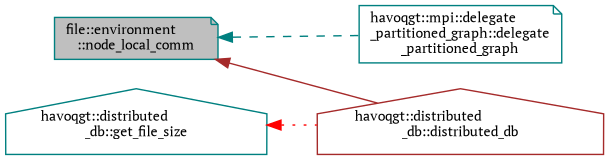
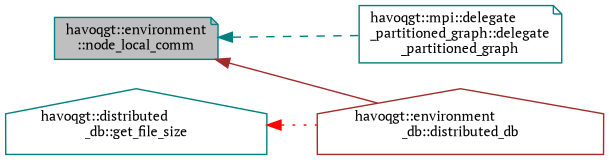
node "file::environment ::node_local_comm": label "file::environment ::node_local_comm" -> "havoqgt::environment ::node_local_comm"
node "havoqgt::distributed _db::distributed_db": label "havoqgt::distributed _db::distributed_db" -> "havoqgt::environment _db::distributed_db"
